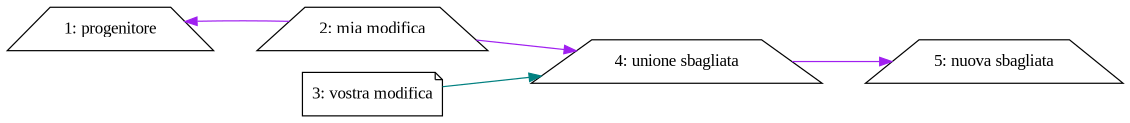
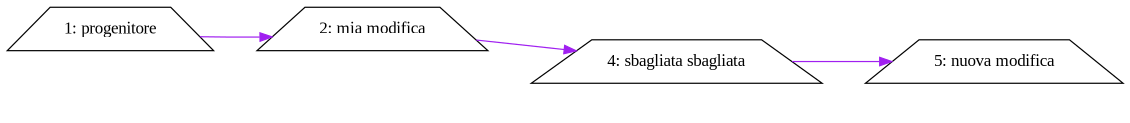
edge "2: mia modifica" -> "1: progenitore": reversed
node "4: unione sbagliata": label "4: unione sbagliata" -> "4: sbagliata sbagliata"
node "5: nuova sbagliata": label "5: nuova sbagliata" -> "5: nuova modifica"
node "3: vostra modifica": removed
